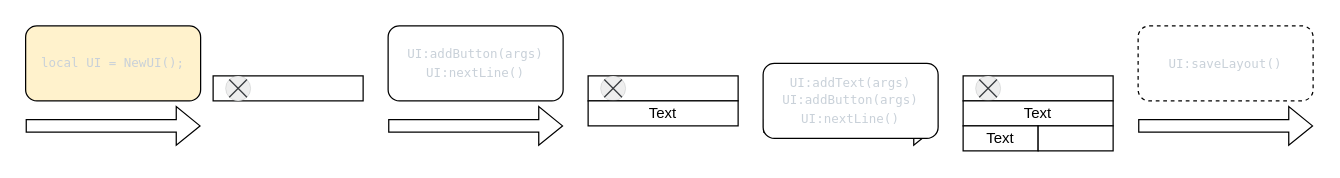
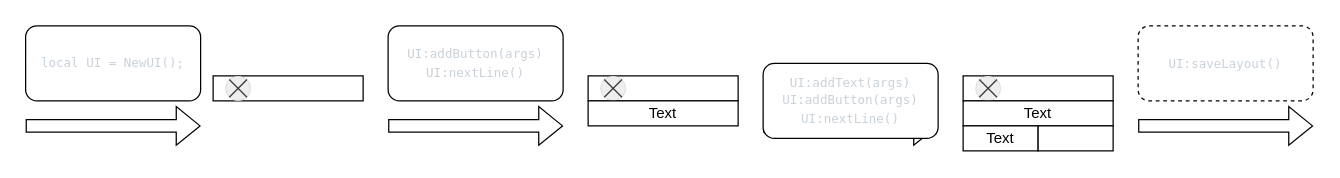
node "local UI = NewUI();": fillcolor #fff2cc -> #ffffff
